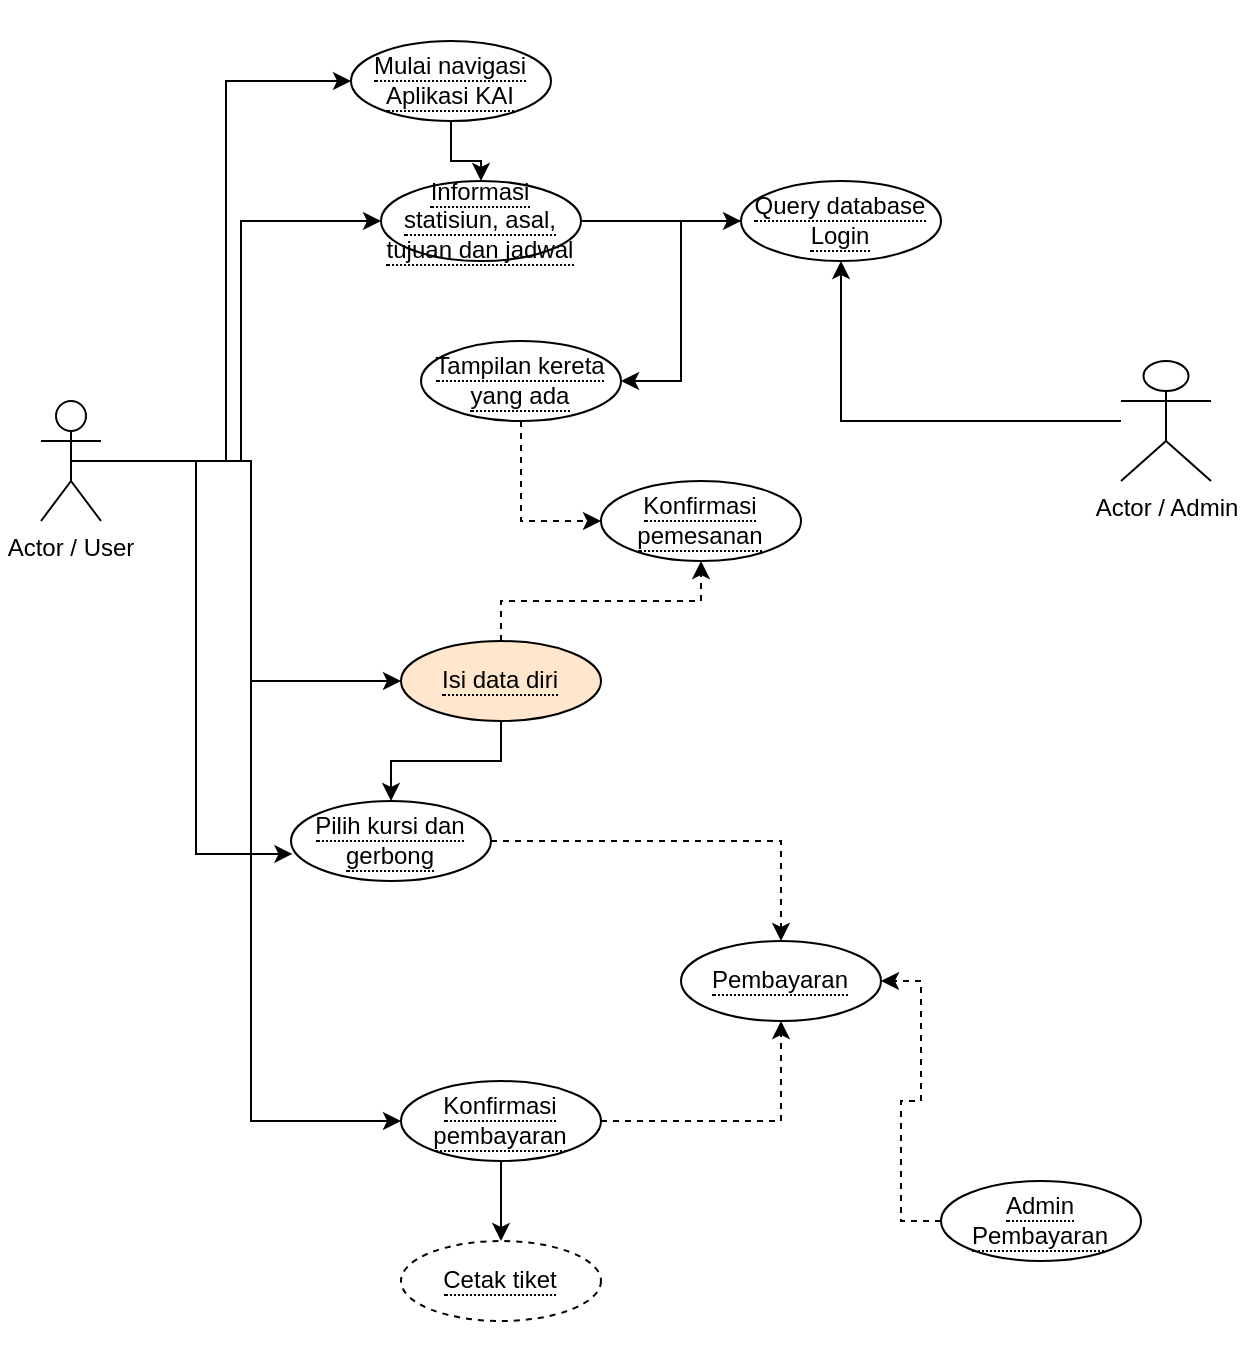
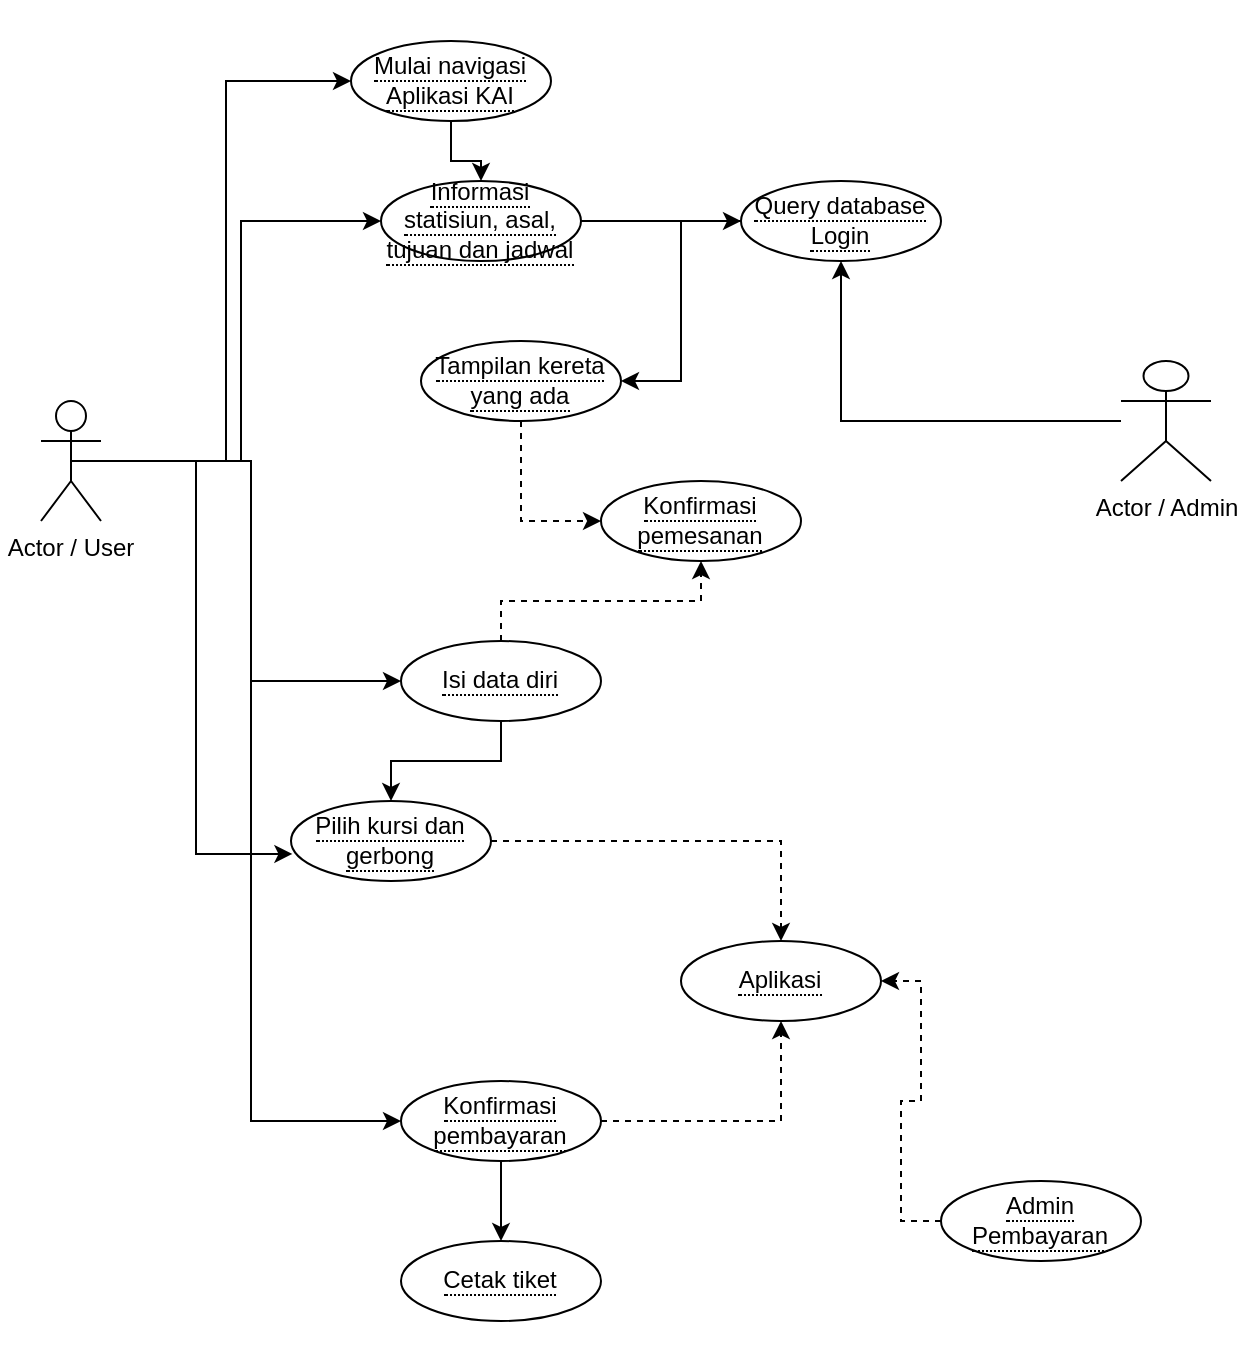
node "Isi data diri": fillcolor #ffe6cc -> #ffffff
node "Pembayaran": label "Pembayaran" -> "Aplikasi"
node "Cetak tiket": style dashed -> solid
